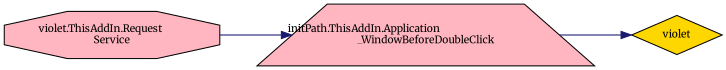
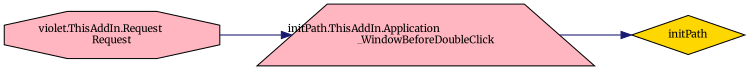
node "violet.ThisAddIn.Request Service": label "violet.ThisAddIn.Request Service" -> "violet.ThisAddIn.Request Request"
node "violet": label "violet" -> "initPath"
